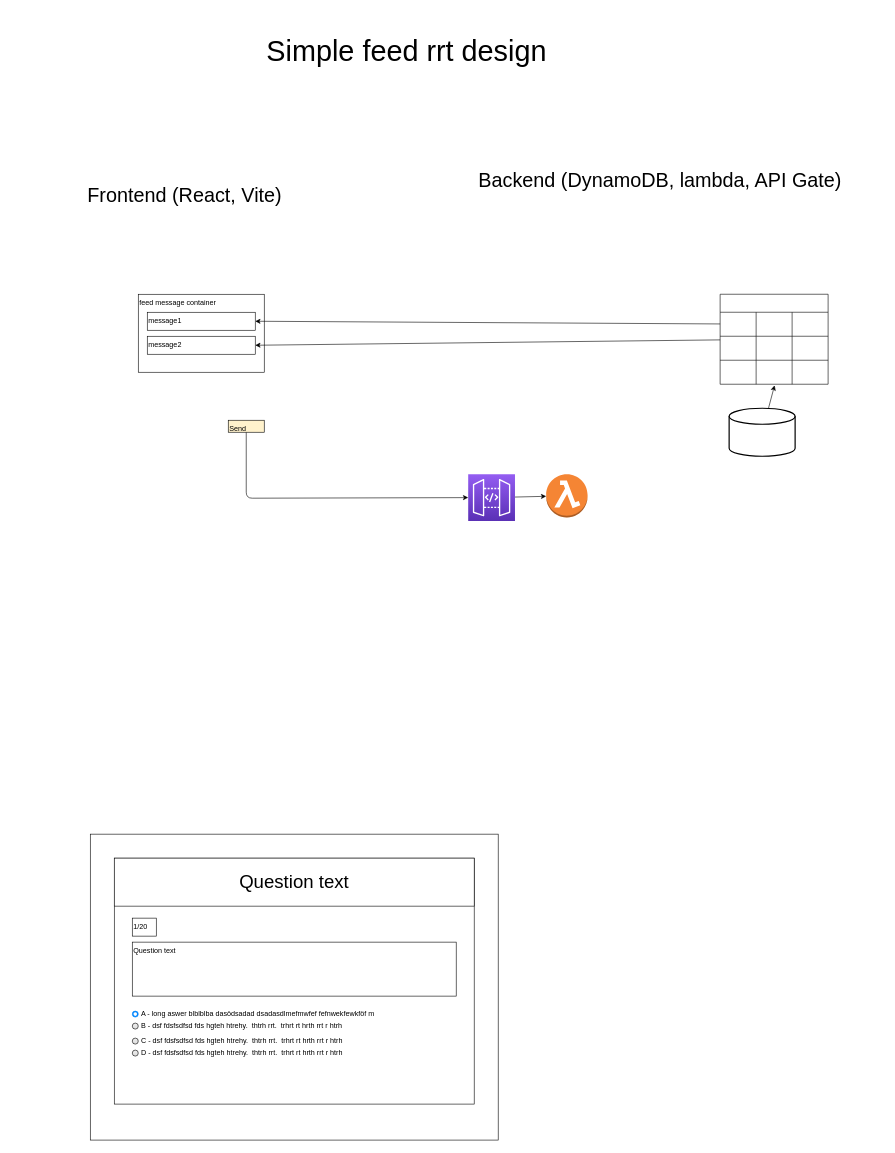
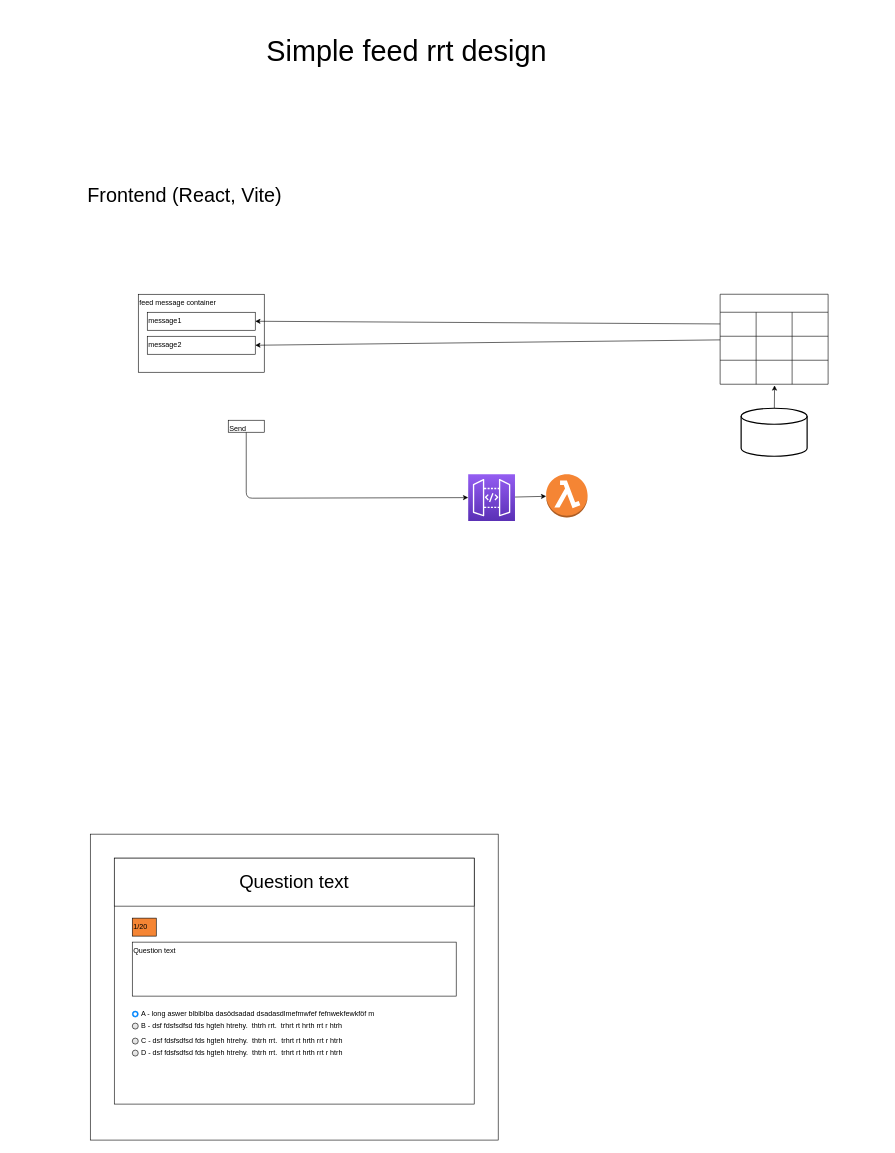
node "Backend (DynamoDB, lambda, API Gate)": removed
node "Send": fillcolor #fff2cc -> #ffffff
node "DynamoDB": moved (762, 432) -> (774, 432)
node "1/20": fillcolor #ffffff -> #f58534
